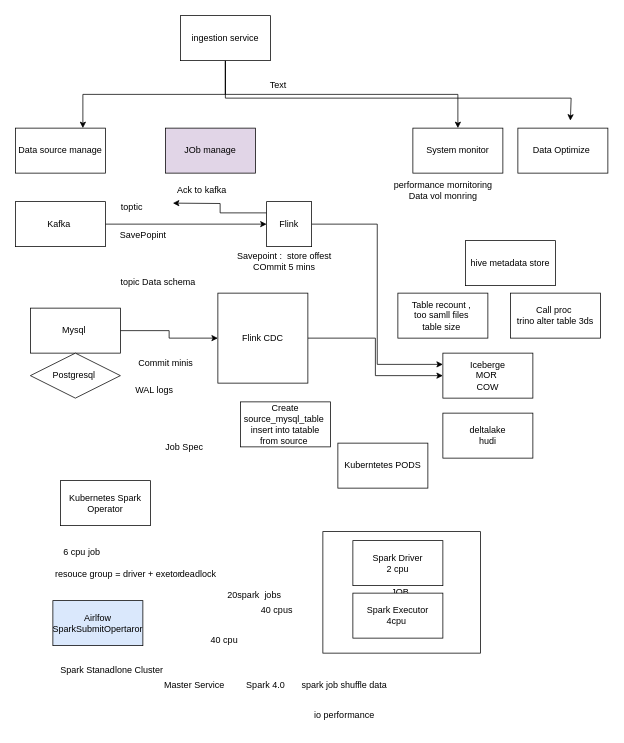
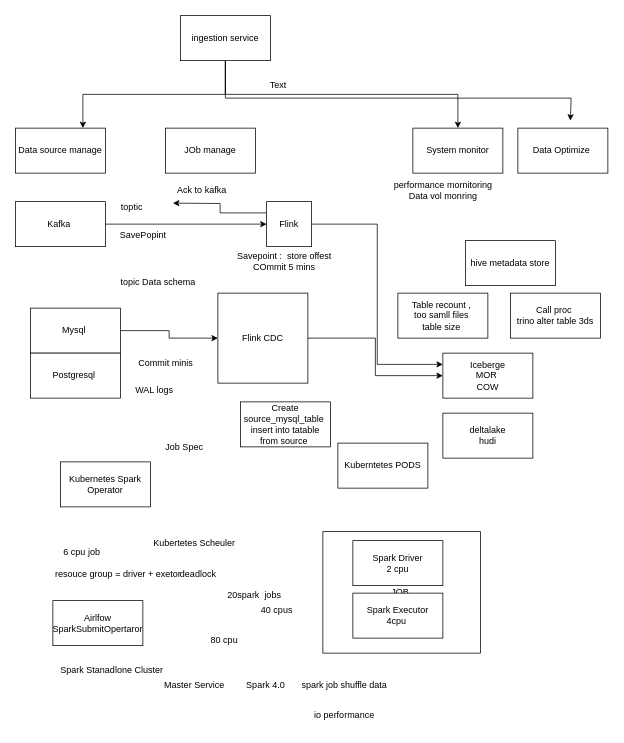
node "JOb manage": fillcolor #e1d5e7 -> #ffffff
node "Postgresql": shape diamond -> rectangle
node "Kubernetes Spark Operator": moved (105, 503) -> (105, 484)
node "Kubertetes Scheuler": added
node "Airlfow SparkSubmitOpertaror": fillcolor #dae8fc -> #ffffff
node "40 cpu": label "40 cpu" -> "80 cpu"
